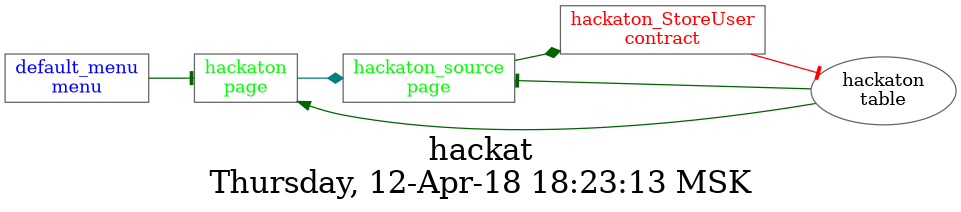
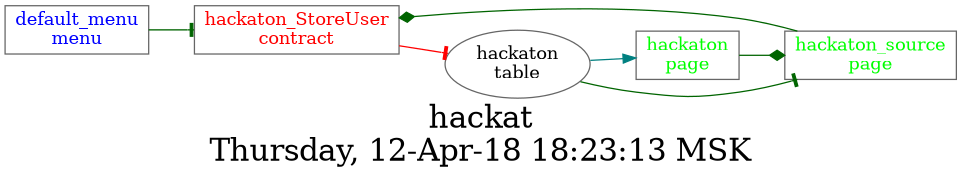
edge "default_menu menu" -> "hackaton page": now "default_menu menu" -> "hackaton_StoreUser contract"
edge "hackaton page" -> "hackaton_source page": color teal -> darkgreen
edge "hackaton table" -> "hackaton page": color darkgreen -> teal
